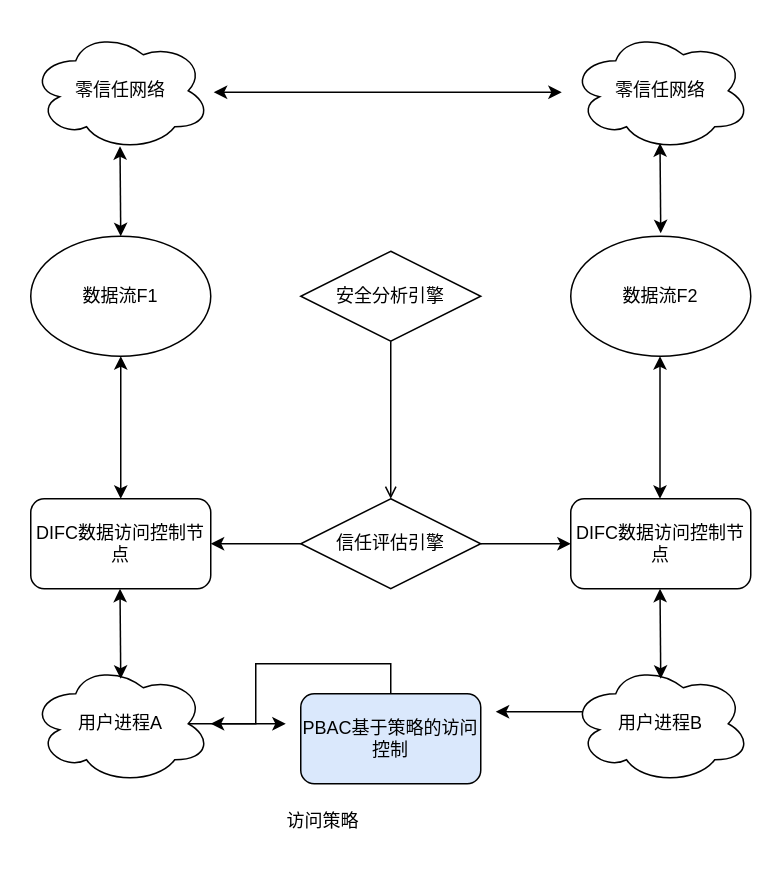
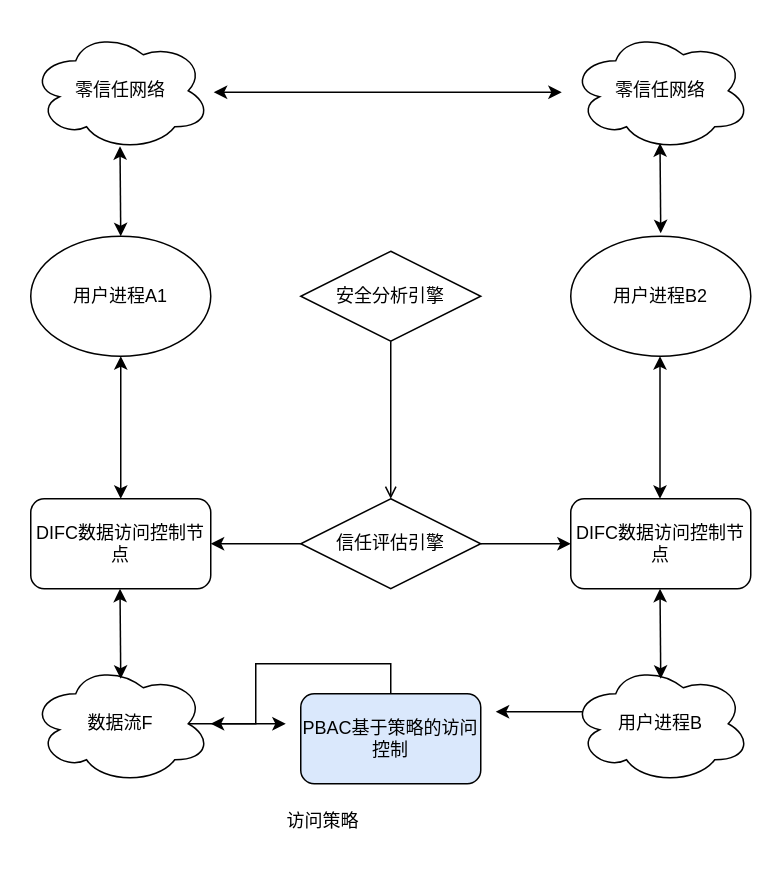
node "数据流F1": label "数据流F1" -> "用户进程A1"
node "数据流F2": label "数据流F2" -> "用户进程B2"
node "用户进程A": label "用户进程A" -> "数据流F"
